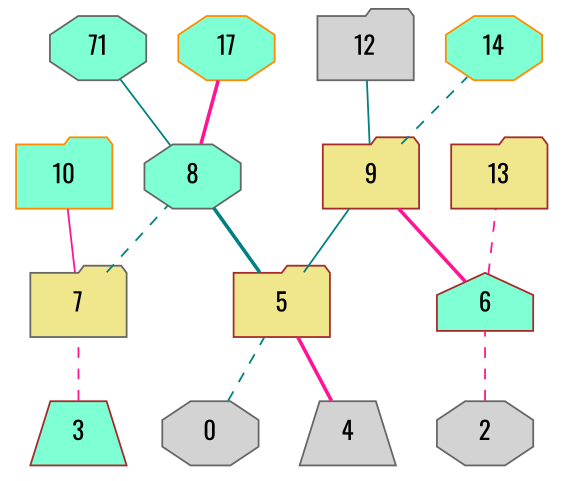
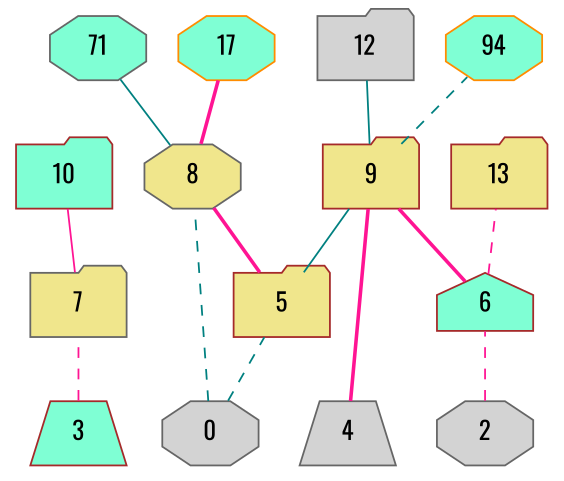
node "14": label "14" -> "94"
node "10": color darkorange -> brown
node "8": fillcolor aquamarine -> khaki
edge "8" -- "7": now "8" -- "0"
edge "8" -- "5": color teal -> deeppink
edge "5" -- "4": now "9" -- "4"
